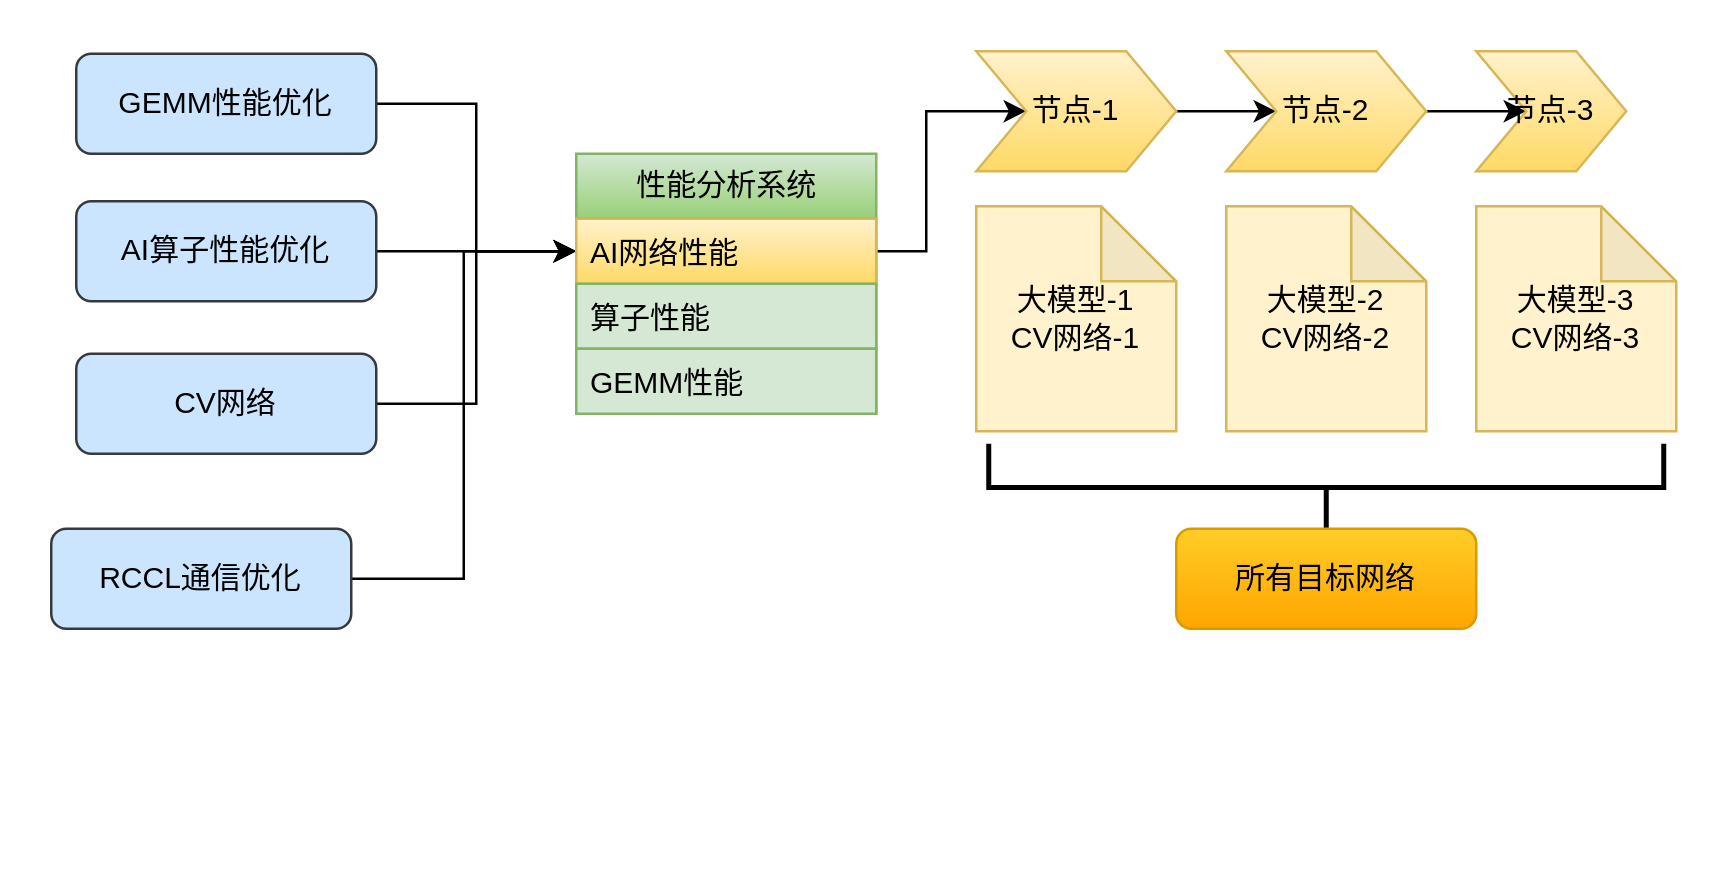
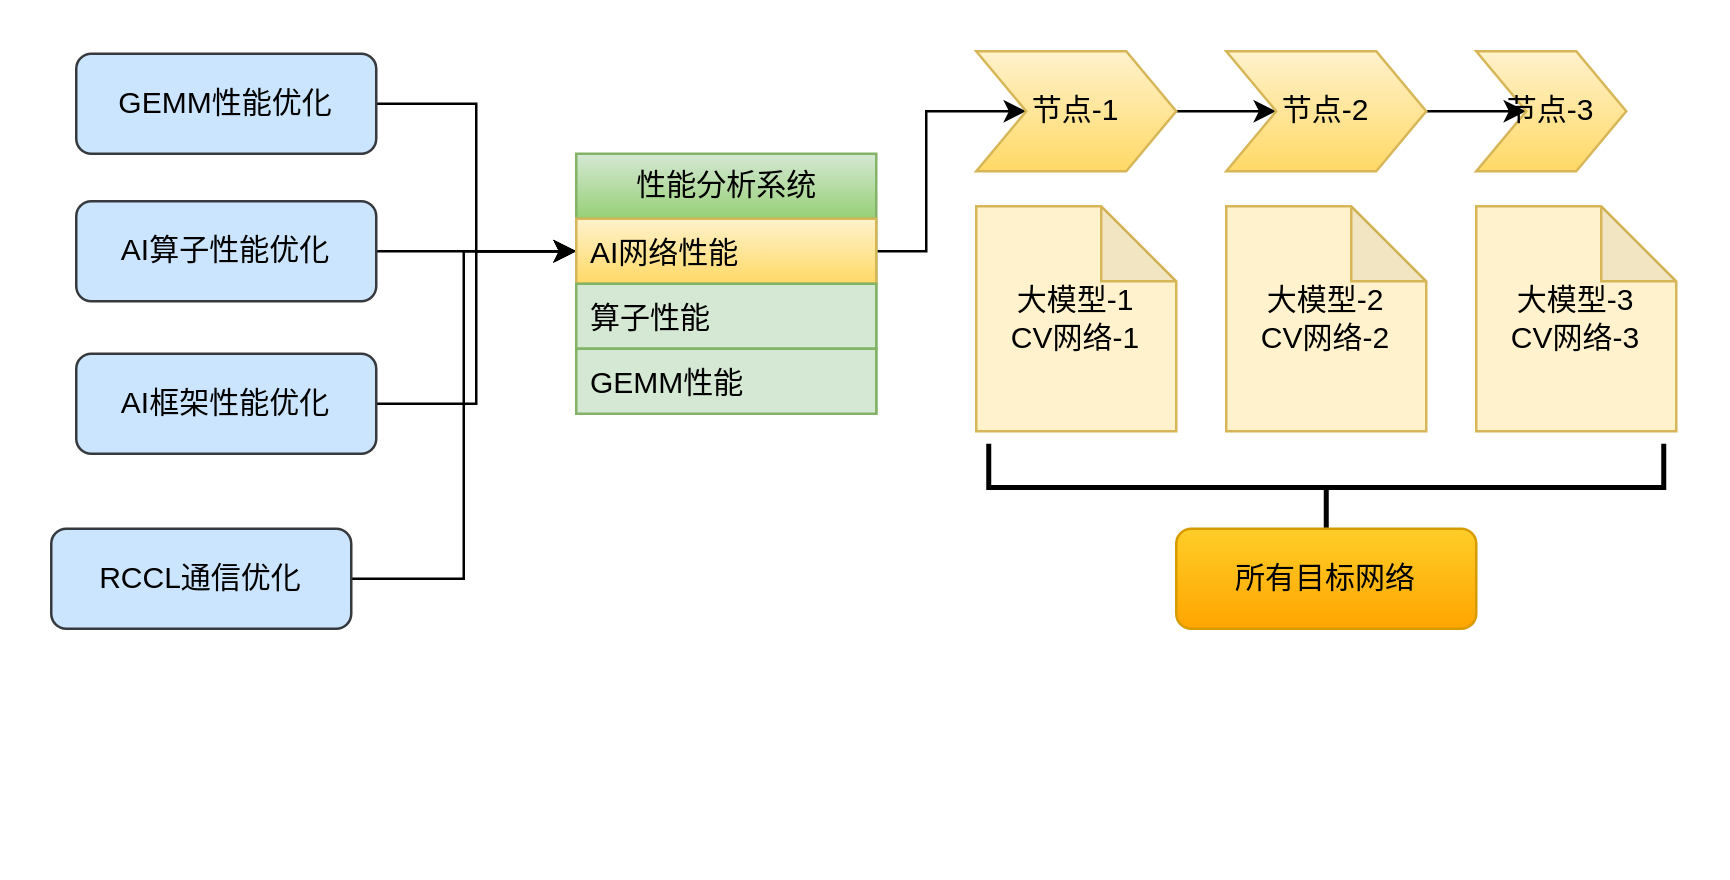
node "CV网络": label "CV网络" -> "AI框架性能优化"
